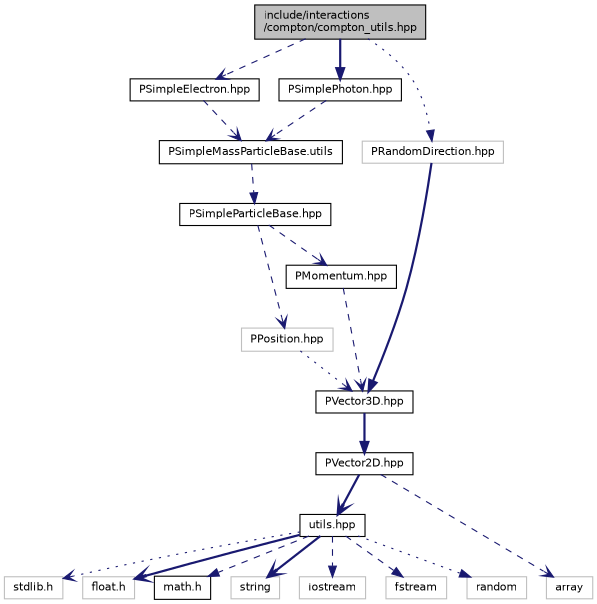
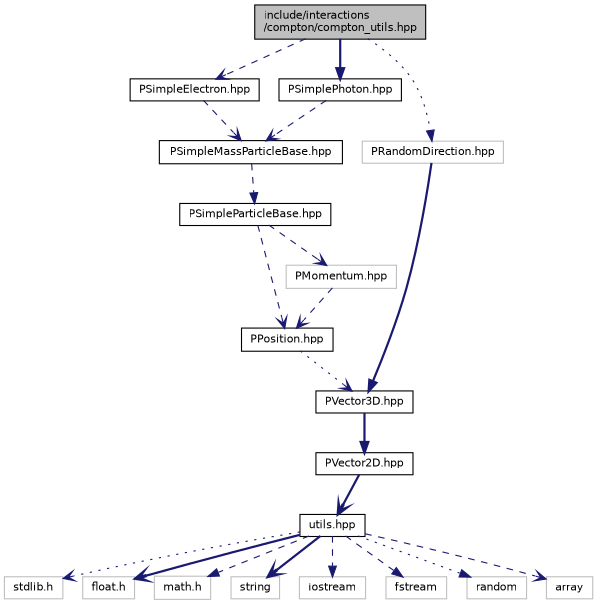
node "PSimpleMassParticleBase.utils": label "PSimpleMassParticleBase.utils" -> "PSimpleMassParticleBase.hpp"
node "PMomentum.hpp": color black -> grey75
edge "PMomentum.hpp" -> "PVector3D.hpp": now "PMomentum.hpp" -> "PPosition.hpp"
node "PPosition.hpp": color grey75 -> black
edge "PVector2D.hpp" -> "array": now "utils.hpp" -> "array"
node "math.h": color black -> grey75
